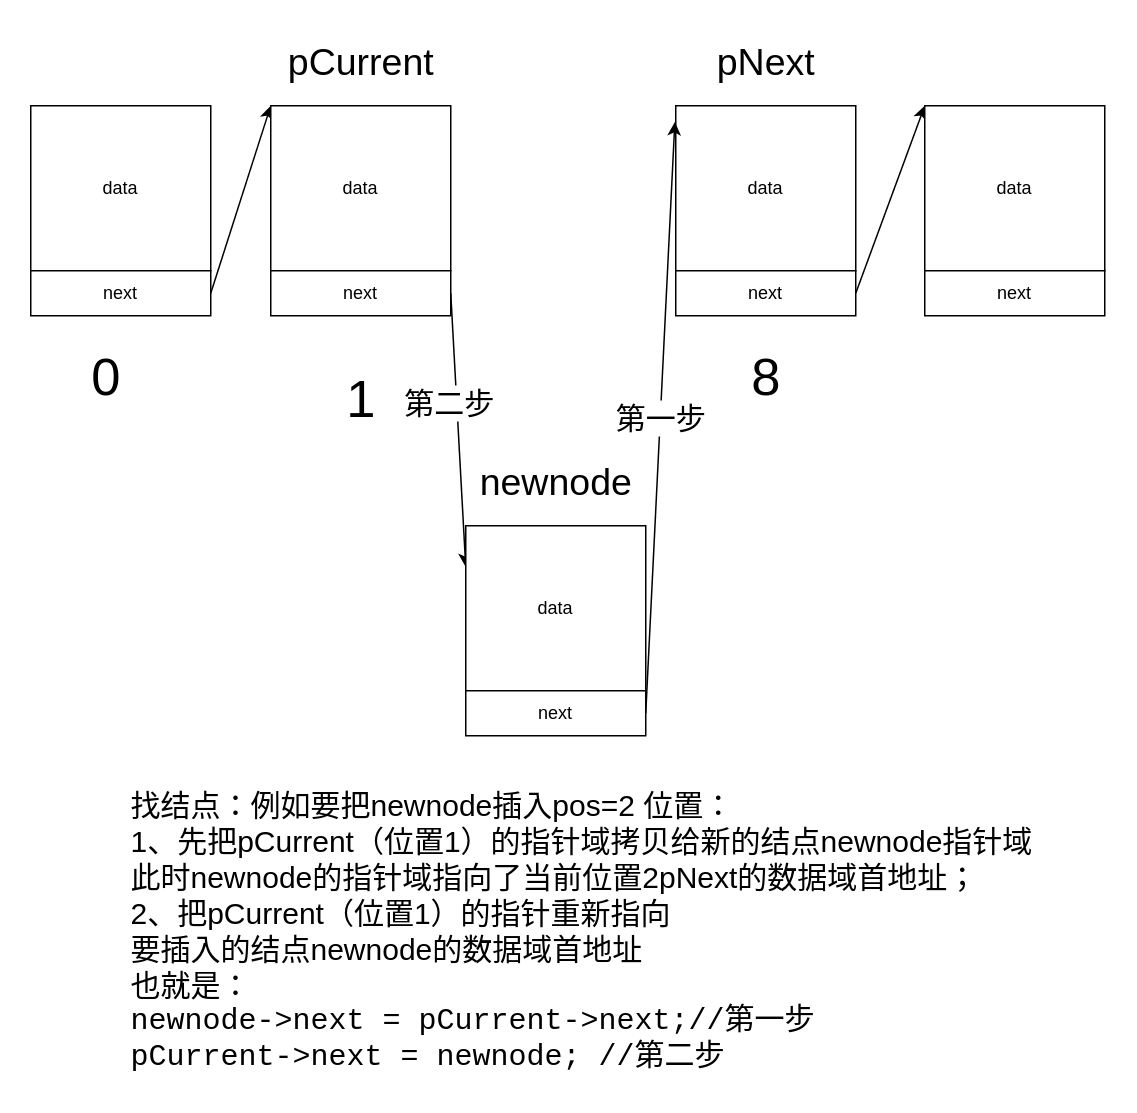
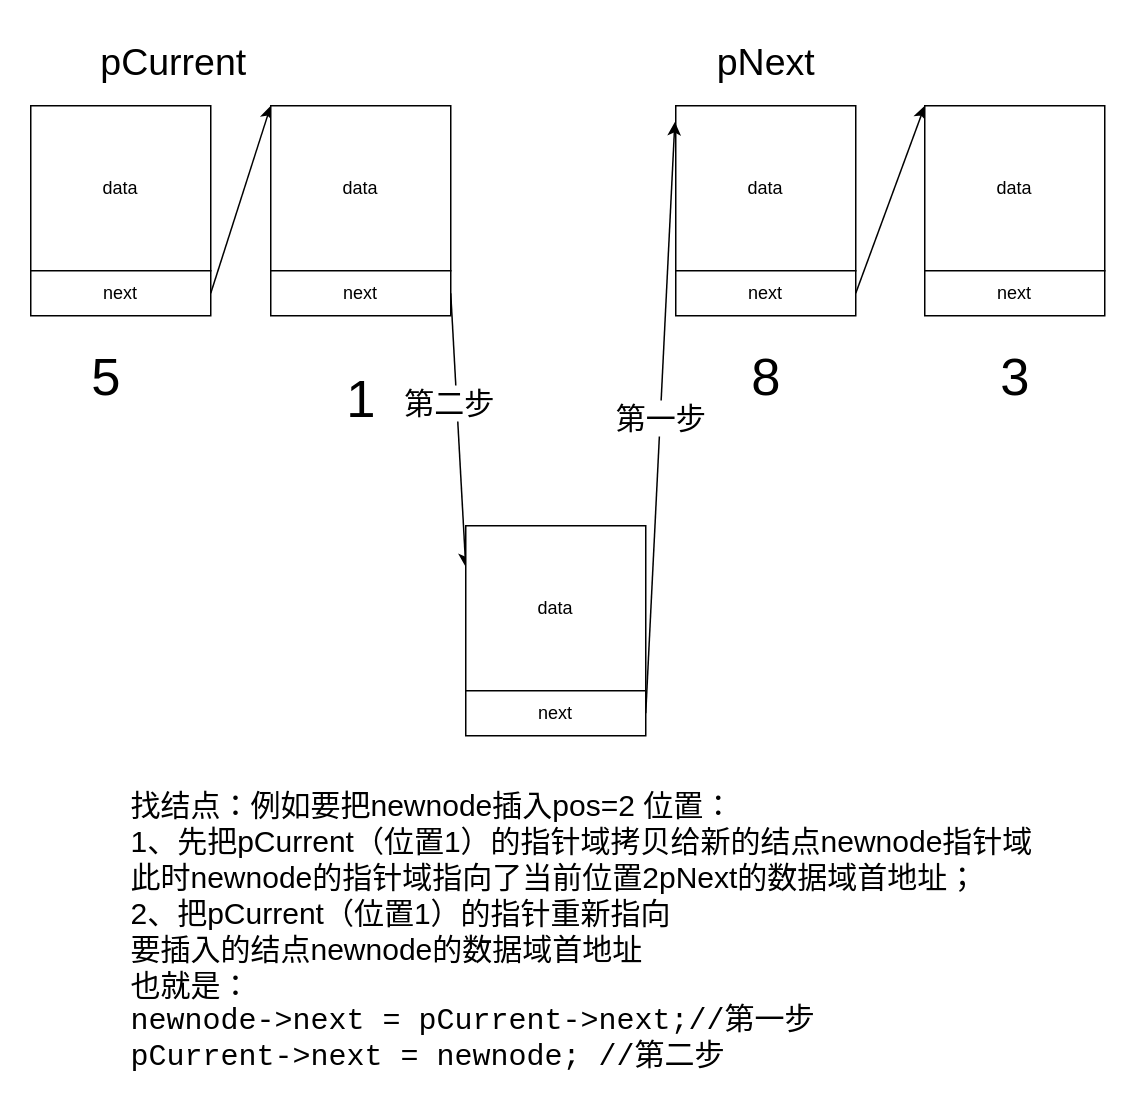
node "pCurrent": moved (361, 61) -> (173, 61)
node "0": label "0" -> "5"
node "3": added
node "newnode": removed
